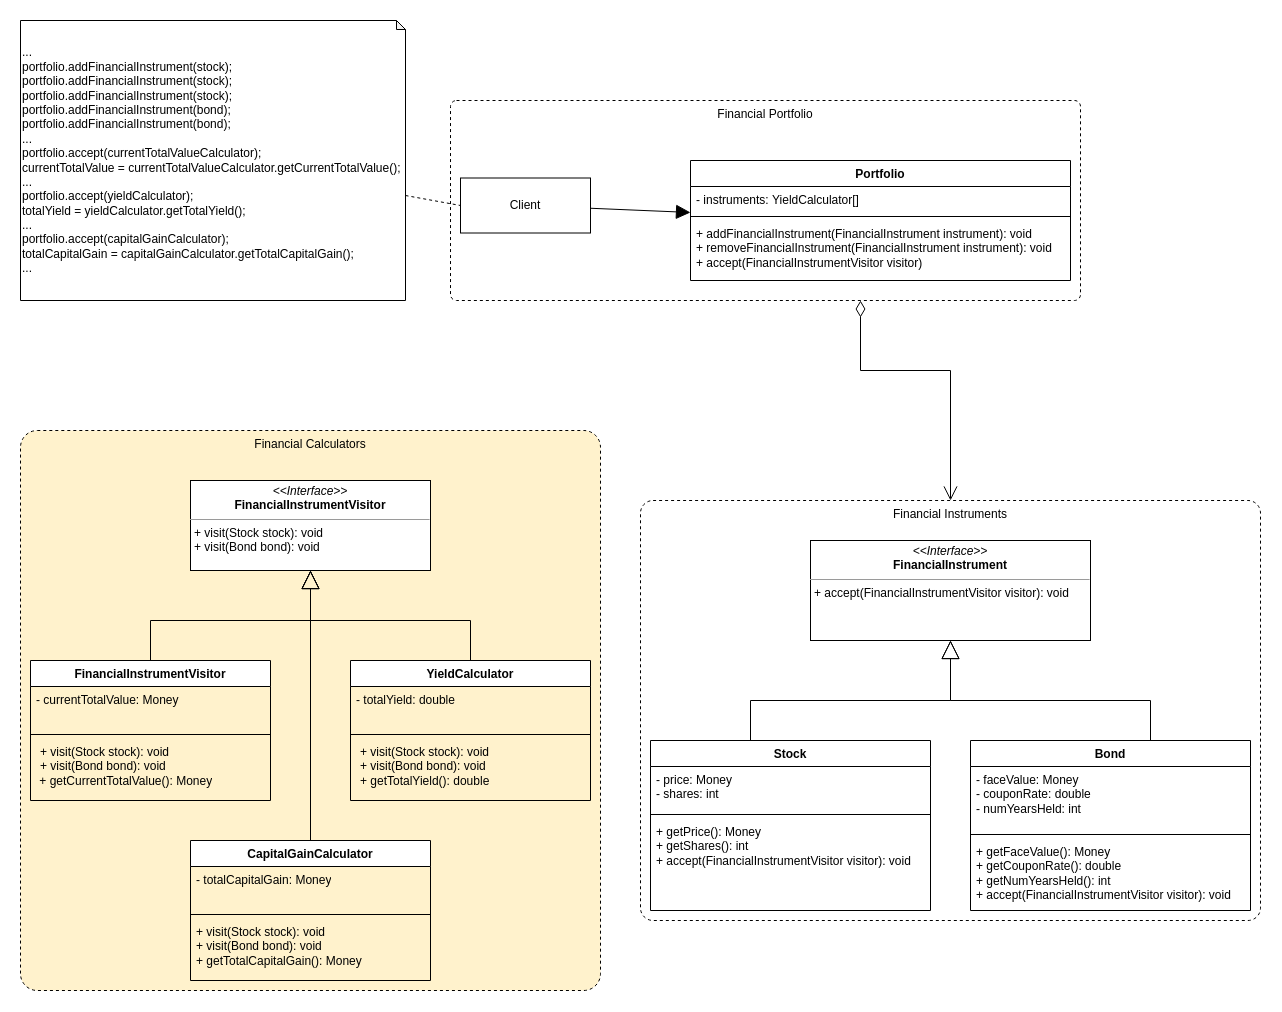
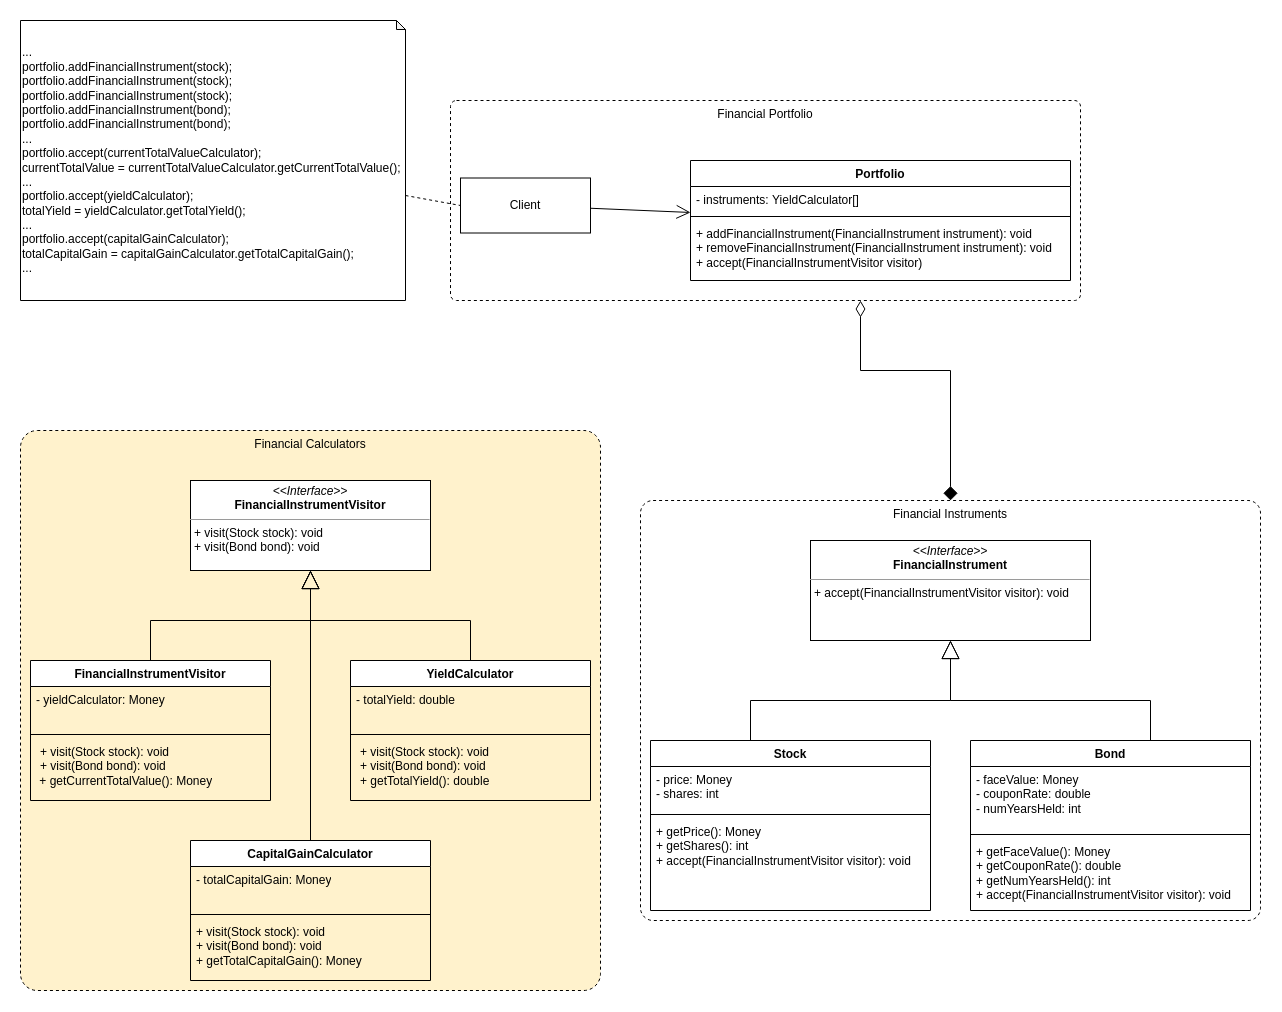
edge "Client" -> "Portfolio": arrowhead block -> open
edge "Financial Portfolio" -- "Financial Instruments": arrowhead open -> diamond
node "- currentTotalValue: Money": label "- currentTotalValue: Money" -> "- yieldCalculator: Money"
